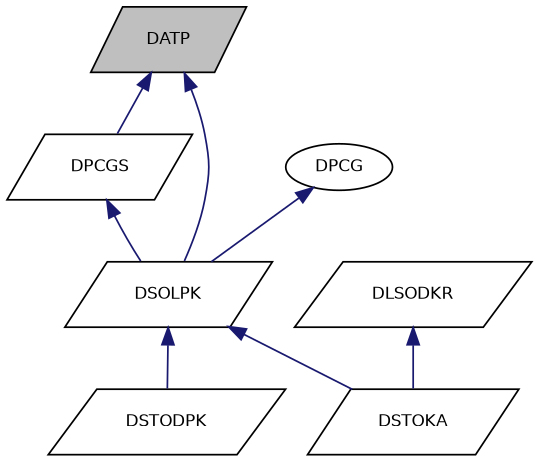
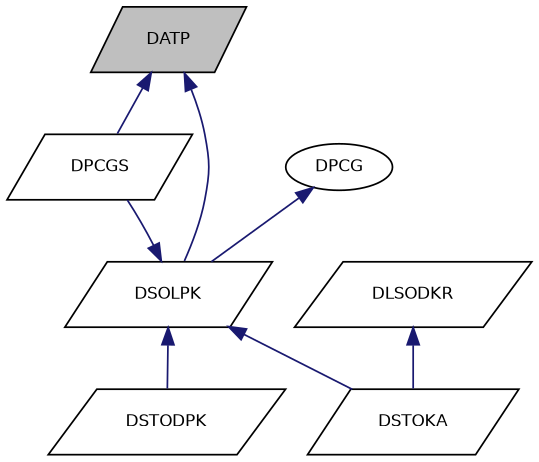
edge "DSOLPK" -> "DPCGS": reversed
